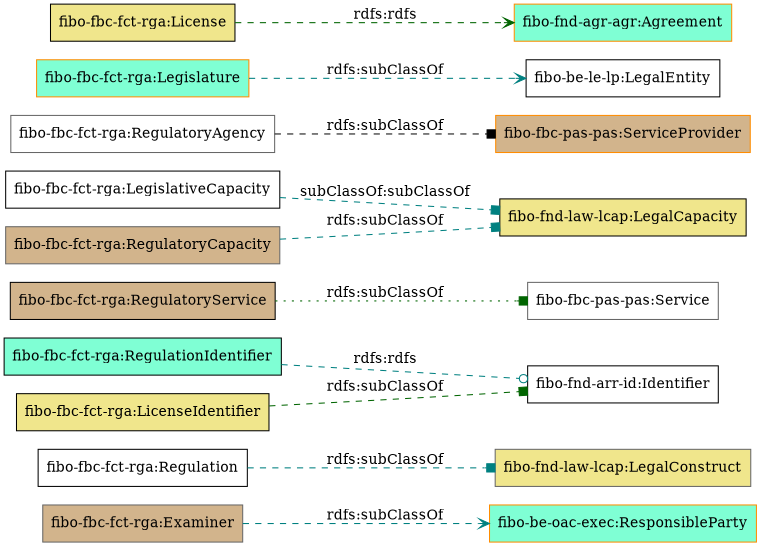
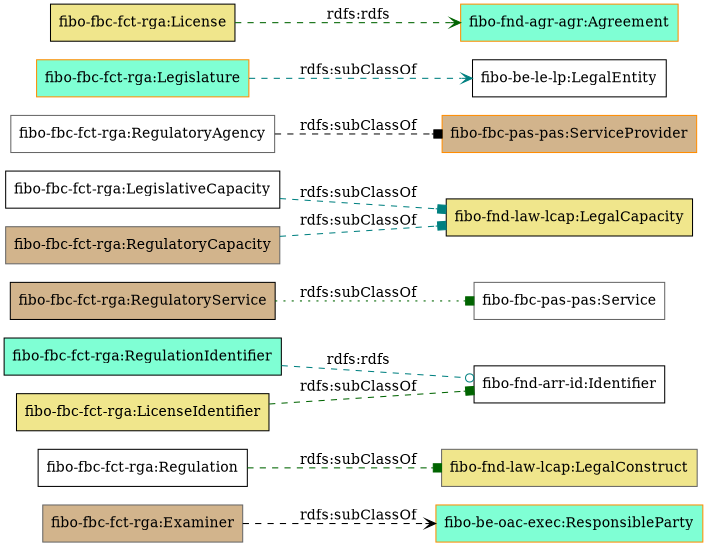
edge "fibo-fbc-fct-rga:LegislativeCapacity" -> "fibo-fnd-law-lcap:LegalCapacity": label "subClassOf:subClassOf" -> "rdfs:subClassOf"
edge "fibo-fbc-fct-rga:Regulation" -> "fibo-fnd-law-lcap:LegalConstruct": color teal -> darkgreen
edge "fibo-fbc-fct-rga:Examiner" -> "fibo-be-oac-exec:ResponsibleParty": color teal -> black
